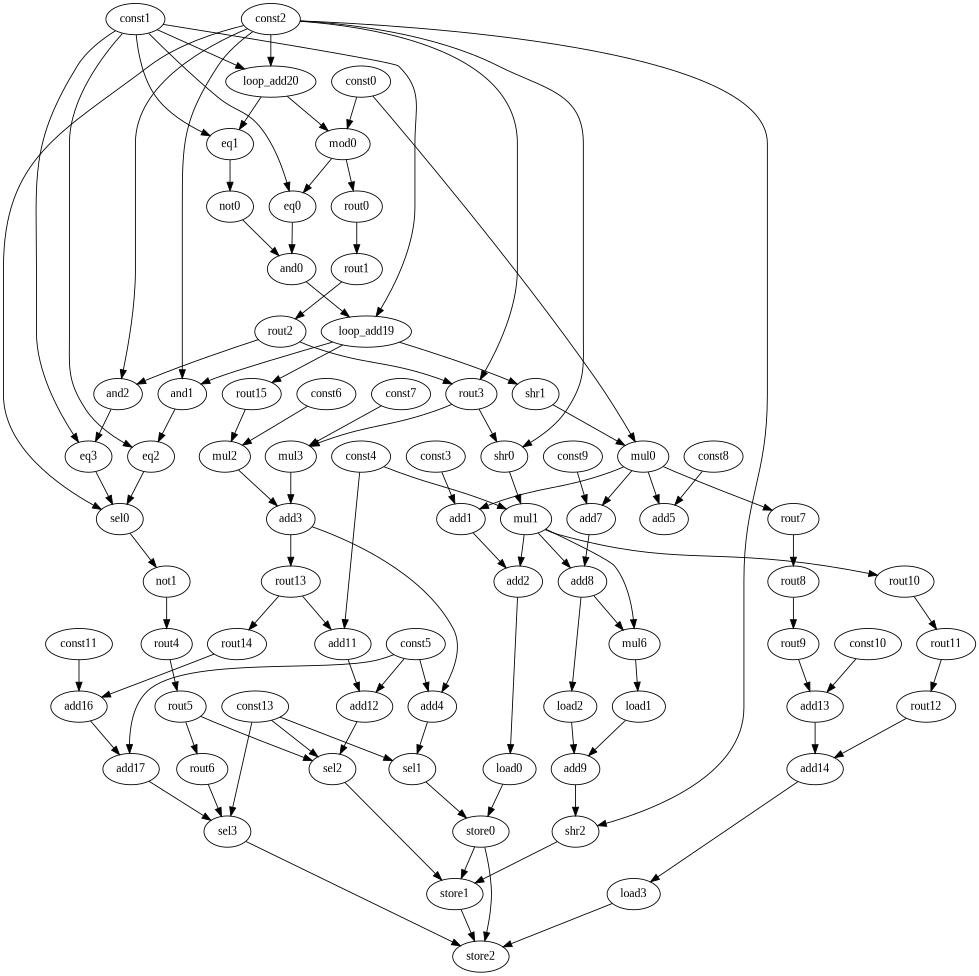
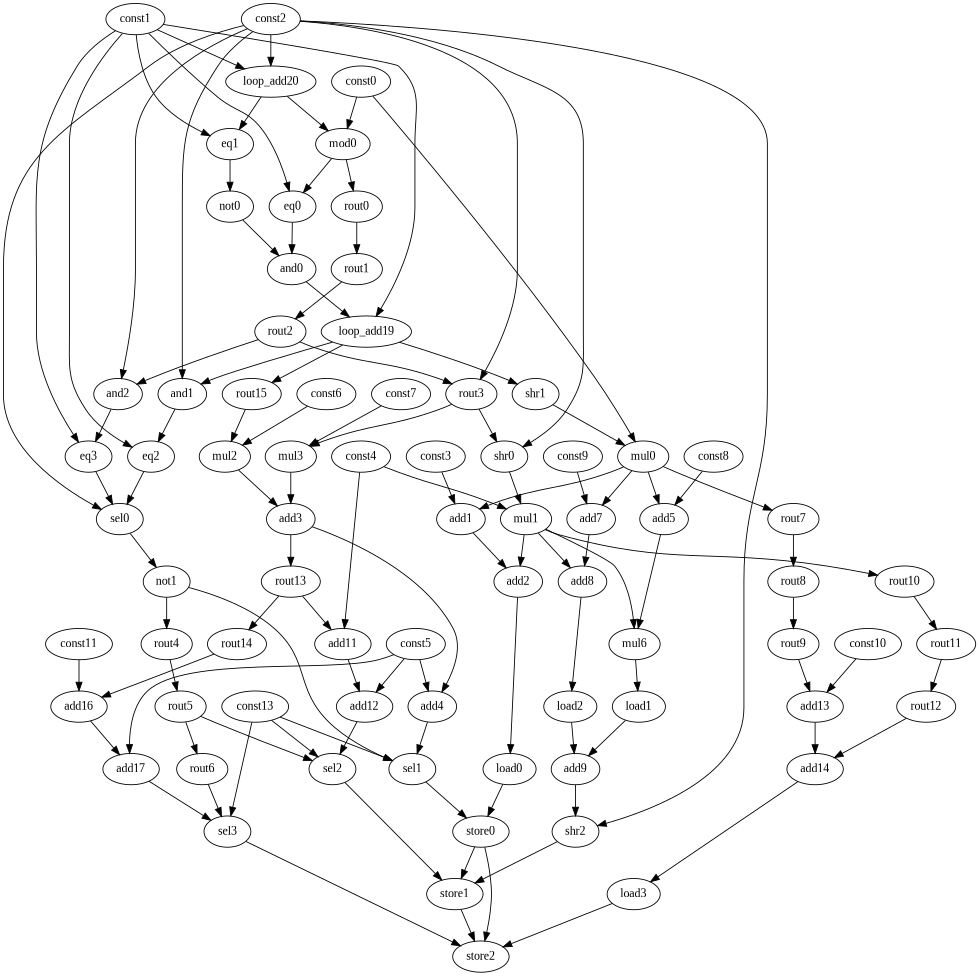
edge "add8" -> "mul6": now "add5" -> "mul6"
edge "not1" -> "sel1": added
